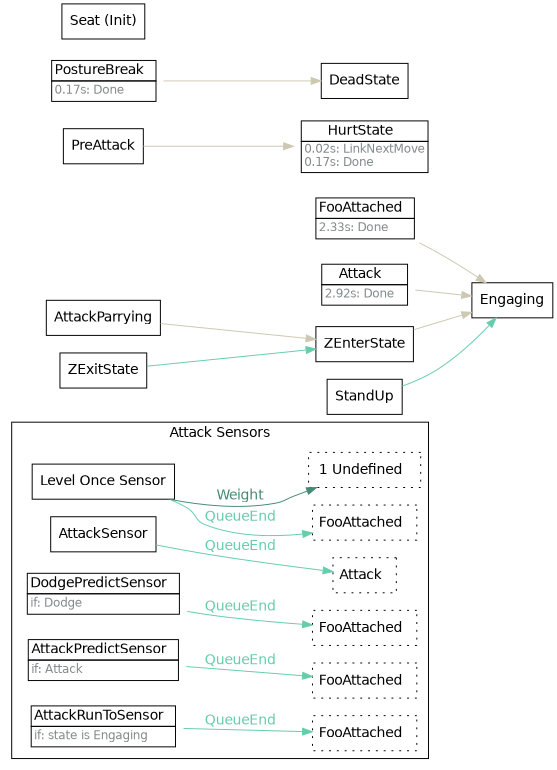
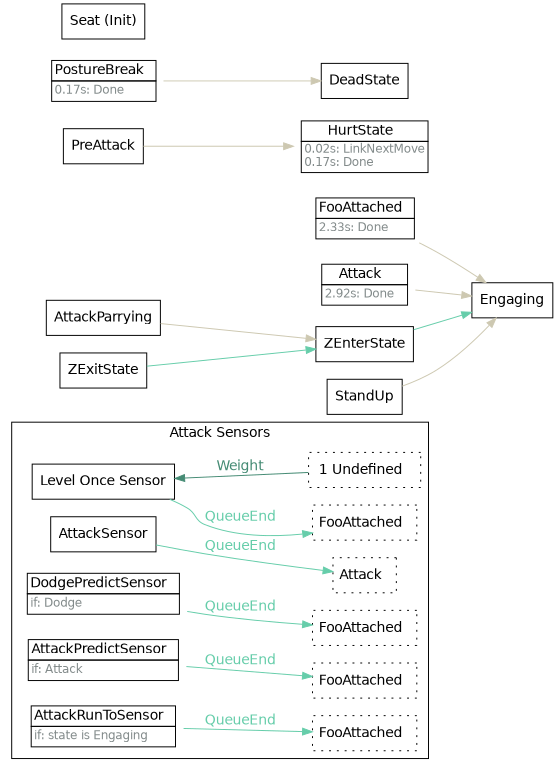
edge "ZEnterState" -> "Engaging": color cornsilk3 -> aquamarine3
edge "StandUp" -> "Engaging": color aquamarine3 -> cornsilk3
edge "Level Once Sensor" -> "1 Undefined": reversed
